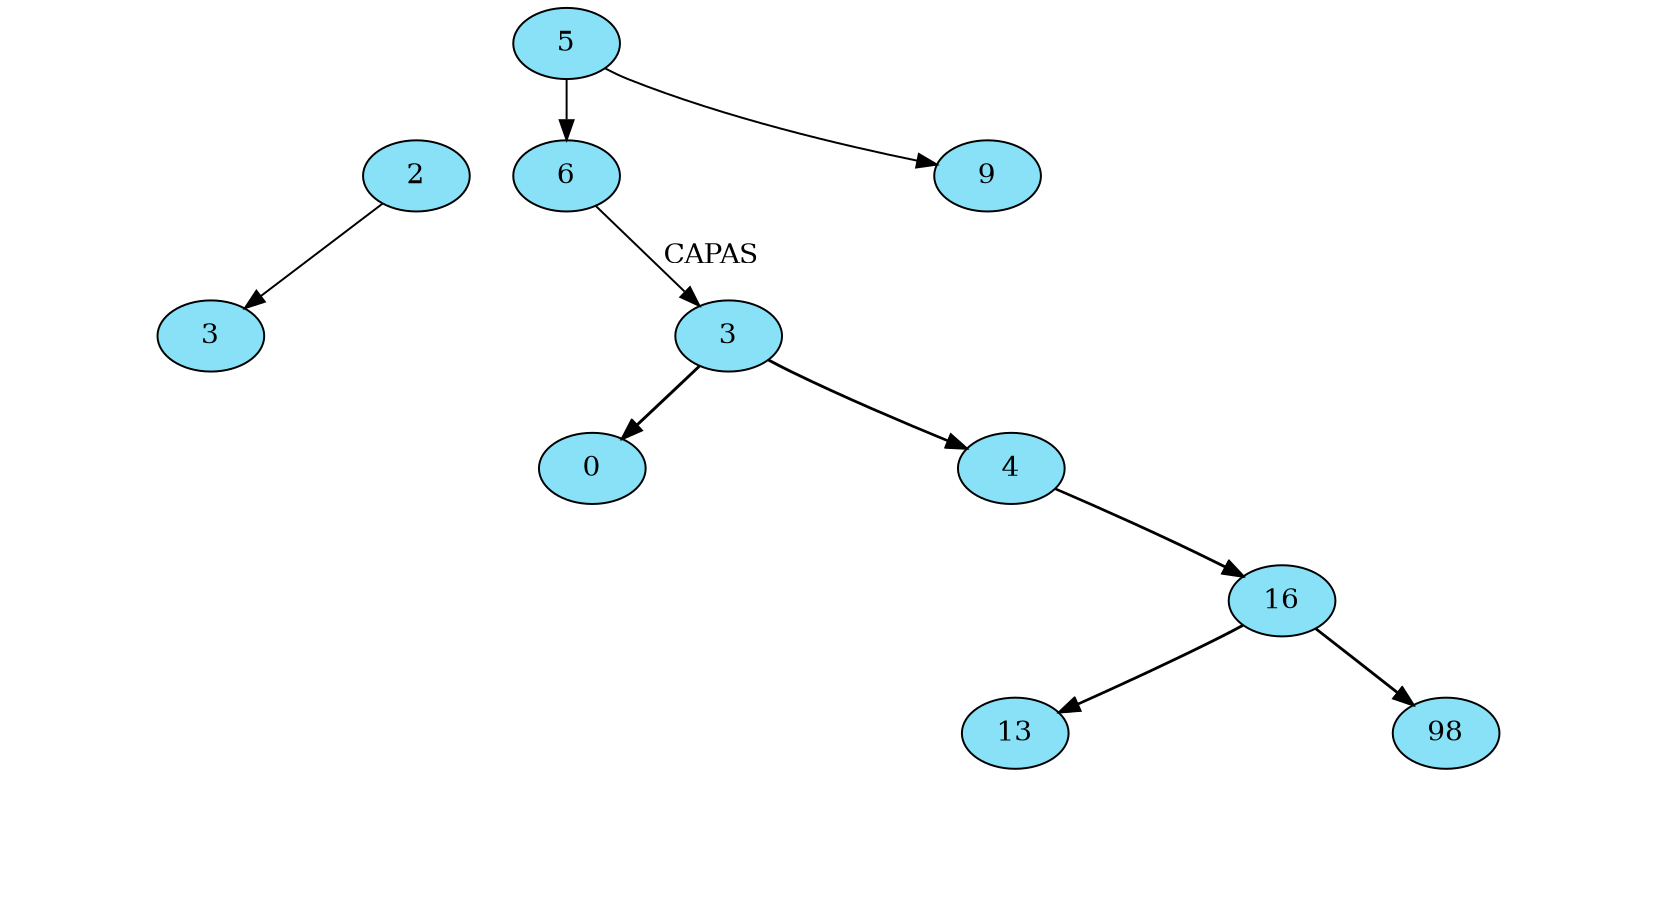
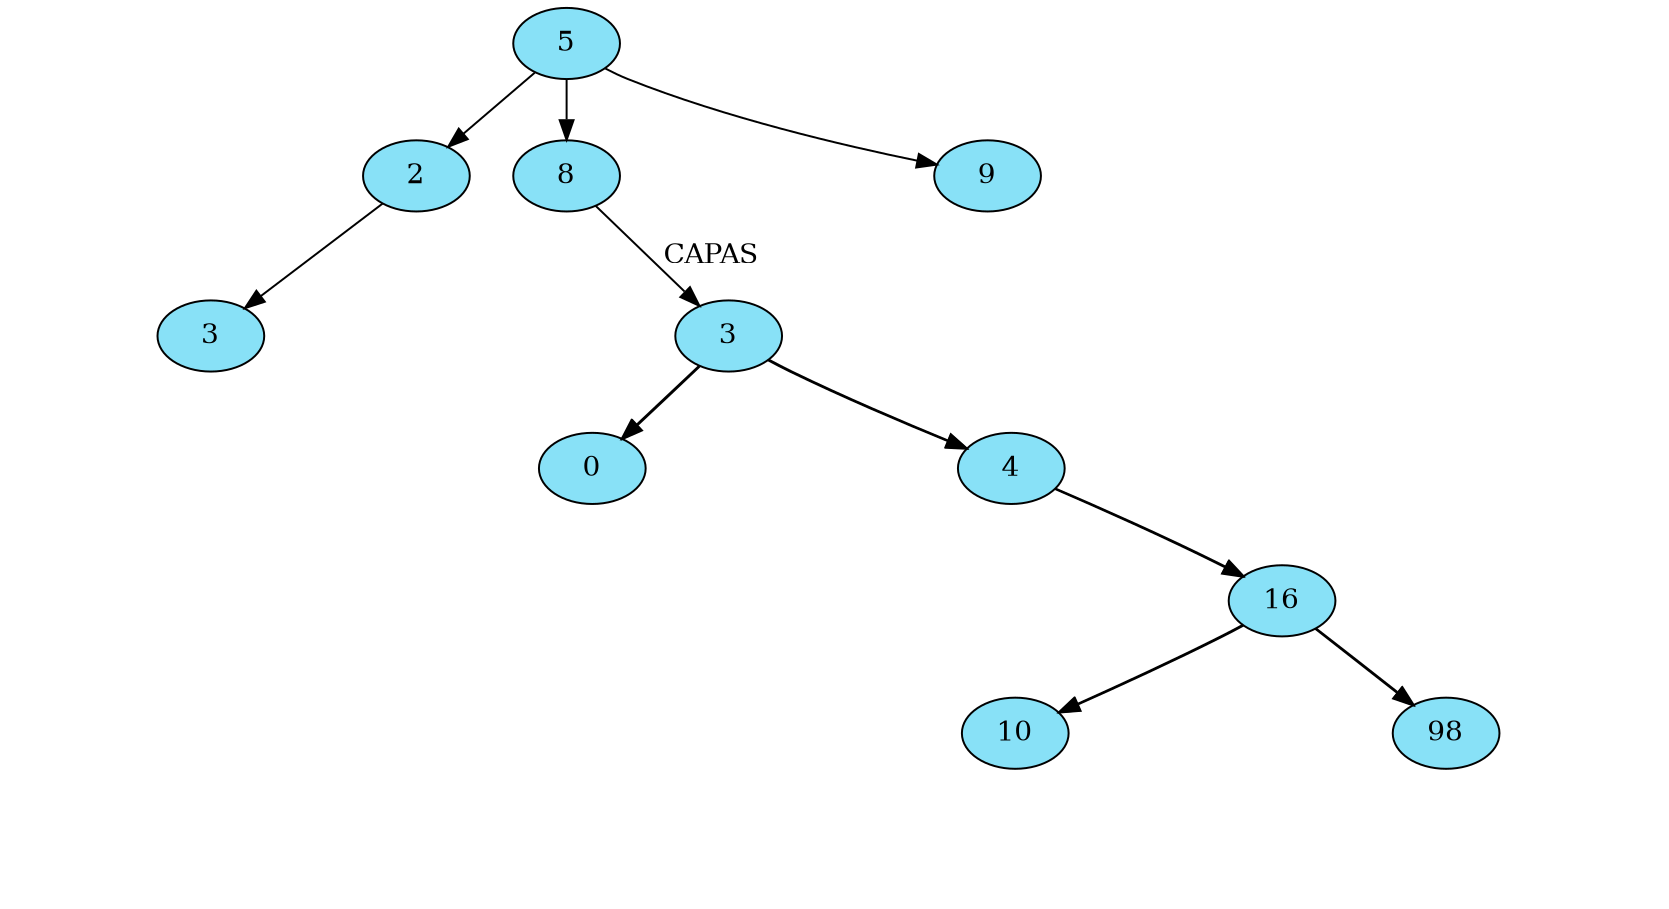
edge "5" -> "2": added
node "6": label "6" -> "8"
node "13": label "13" -> "10"
